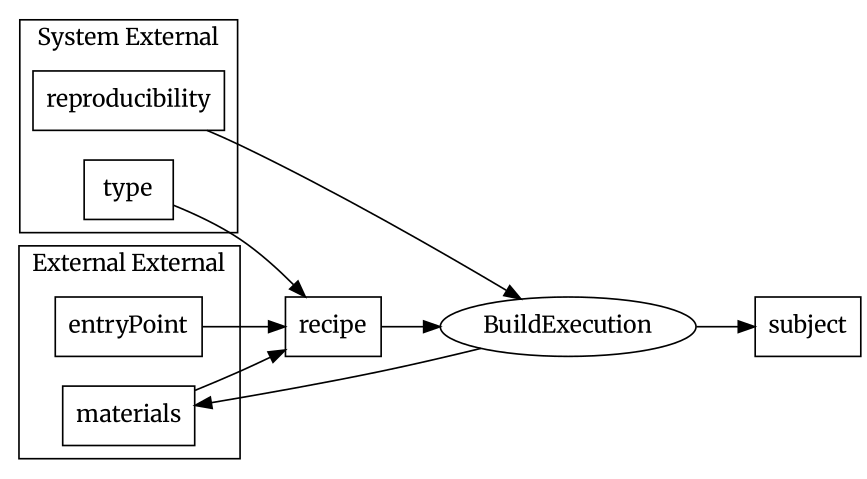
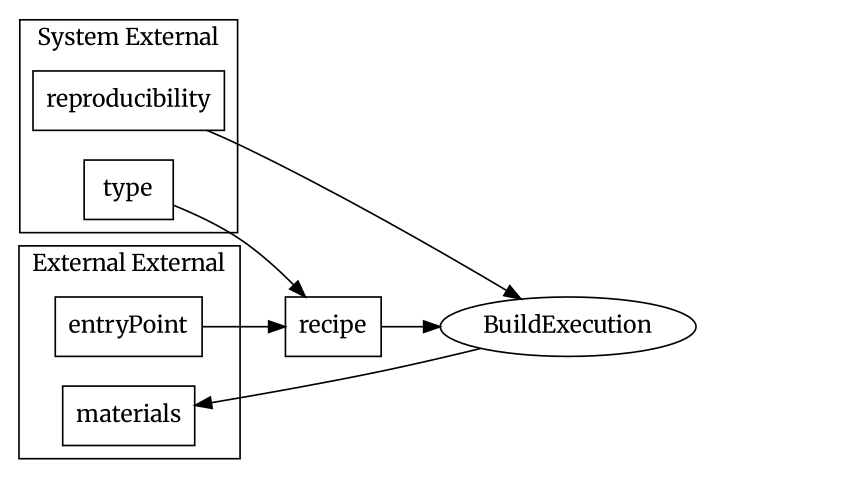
node "subject": removed
edge "materials" -> "recipe": removed
